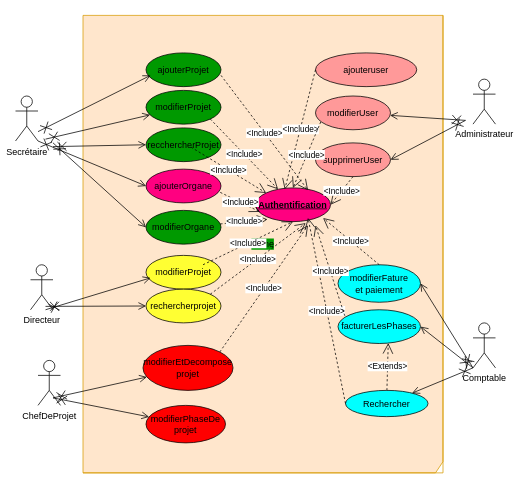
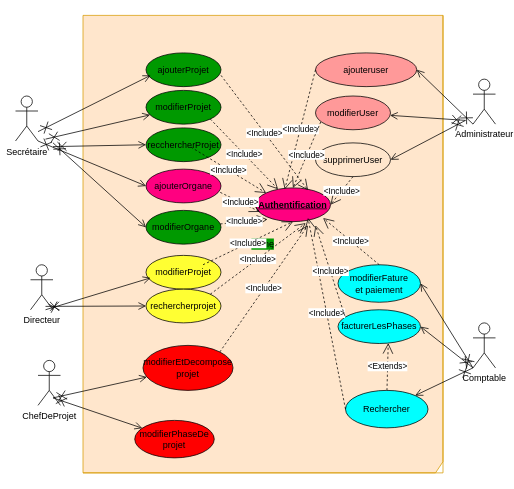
edge "ajouteruser" -- "Administrateur": added
node "supprimerUser": fillcolor #ff9999 -> #ffe6cc
node "Rechercher": size 83x26 -> 83x38
node "modifierPhaseDe projet": moved (186, 424) -> (174, 439)
